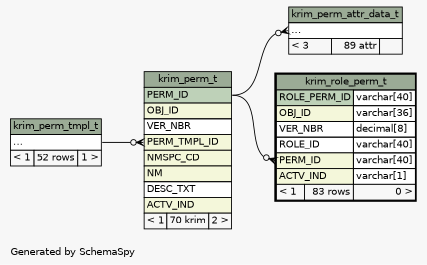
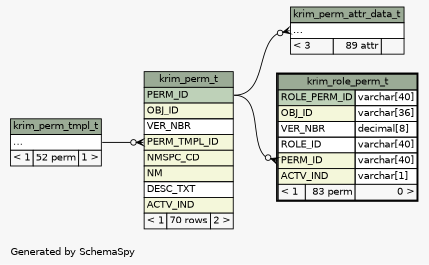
node "krim_perm_tmpl_t": text "52 rows" -> "52 perm"
node "krim_role_perm_t": text "83 rows" -> "83 perm"
node "krim_perm_t": text "70 krim" -> "70 rows"
